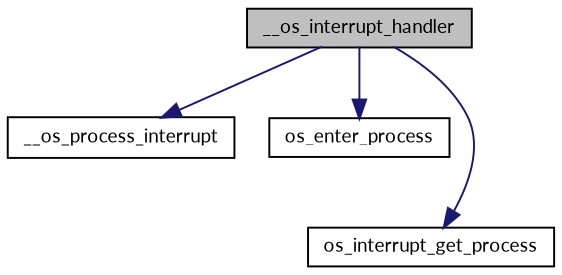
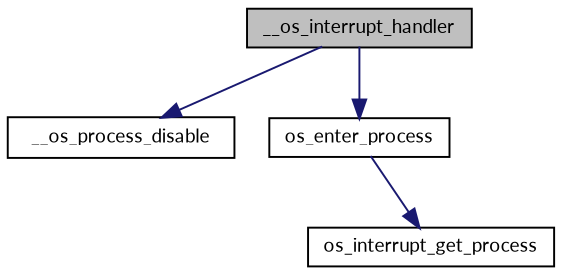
edge "__os_interrupt_handler" -> "os_interrupt_get_process": now "os_enter_process" -> "os_interrupt_get_process"
node "__os_process_interrupt": label "__os_process_interrupt" -> "__os_process_disable"
